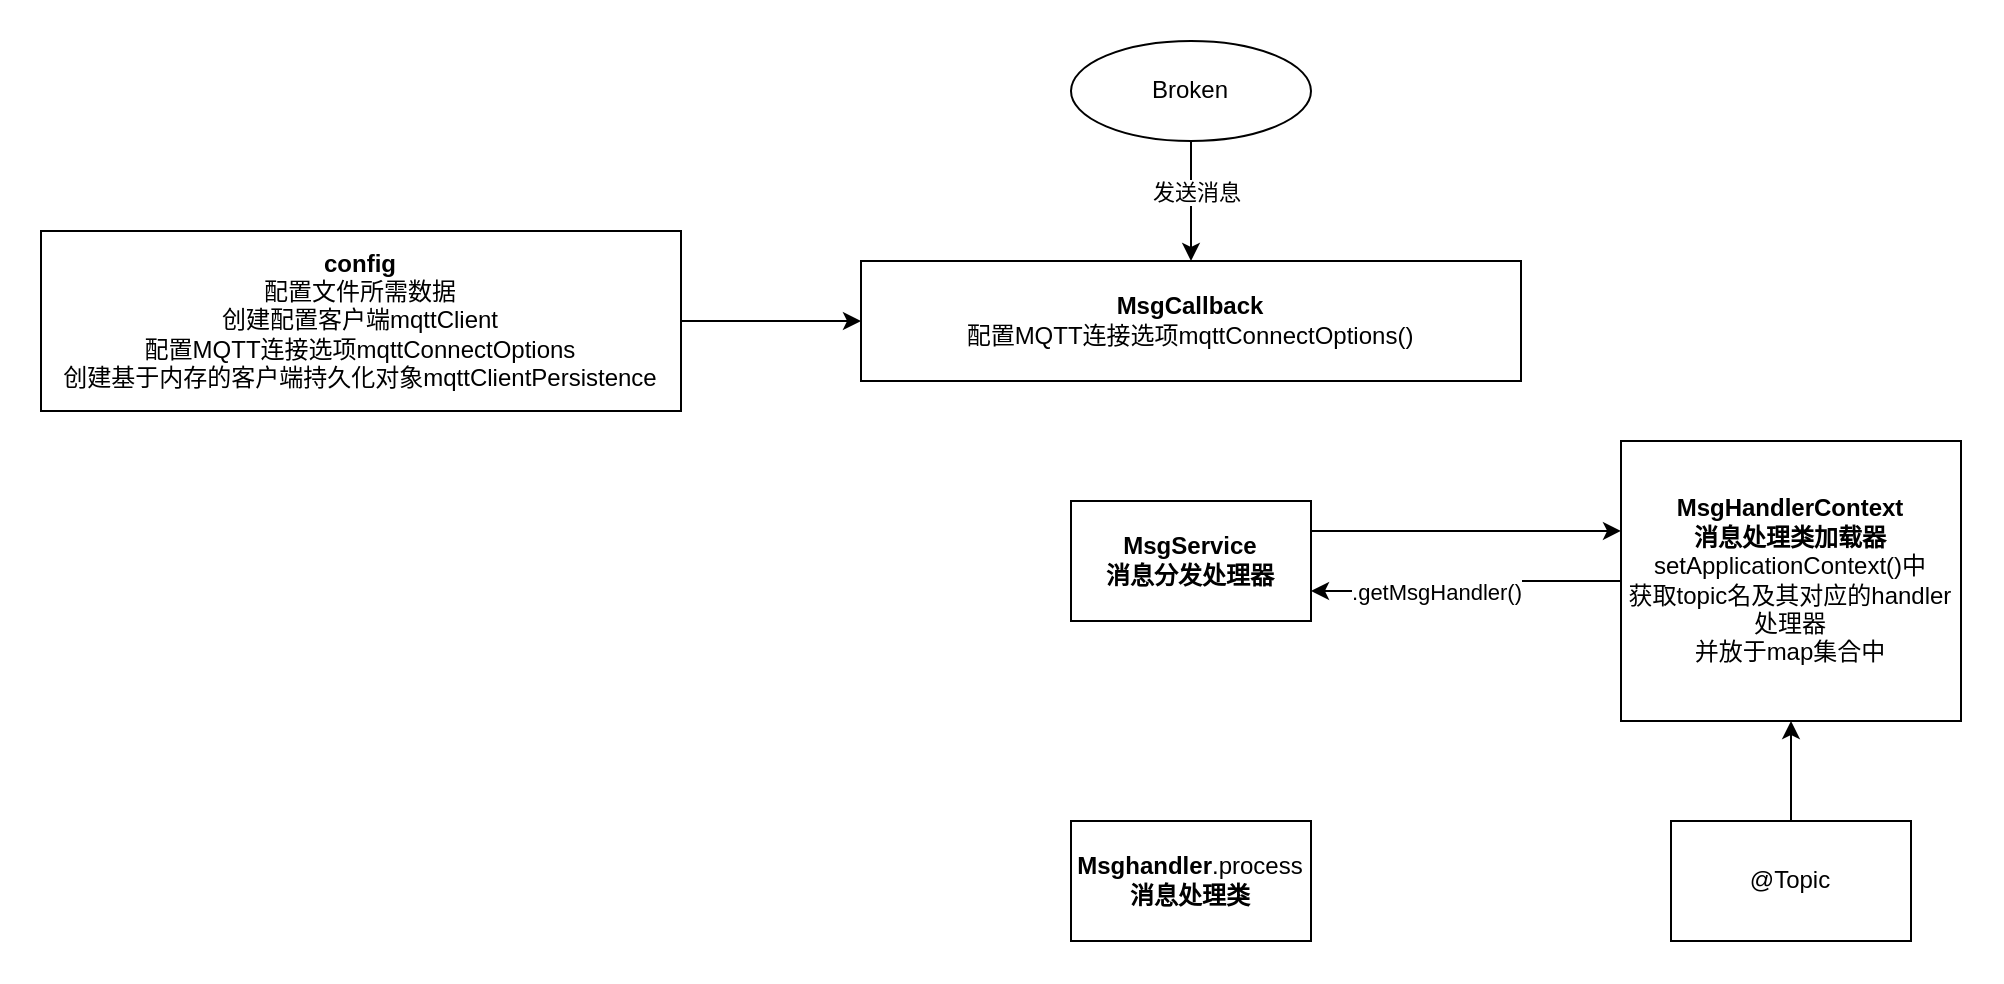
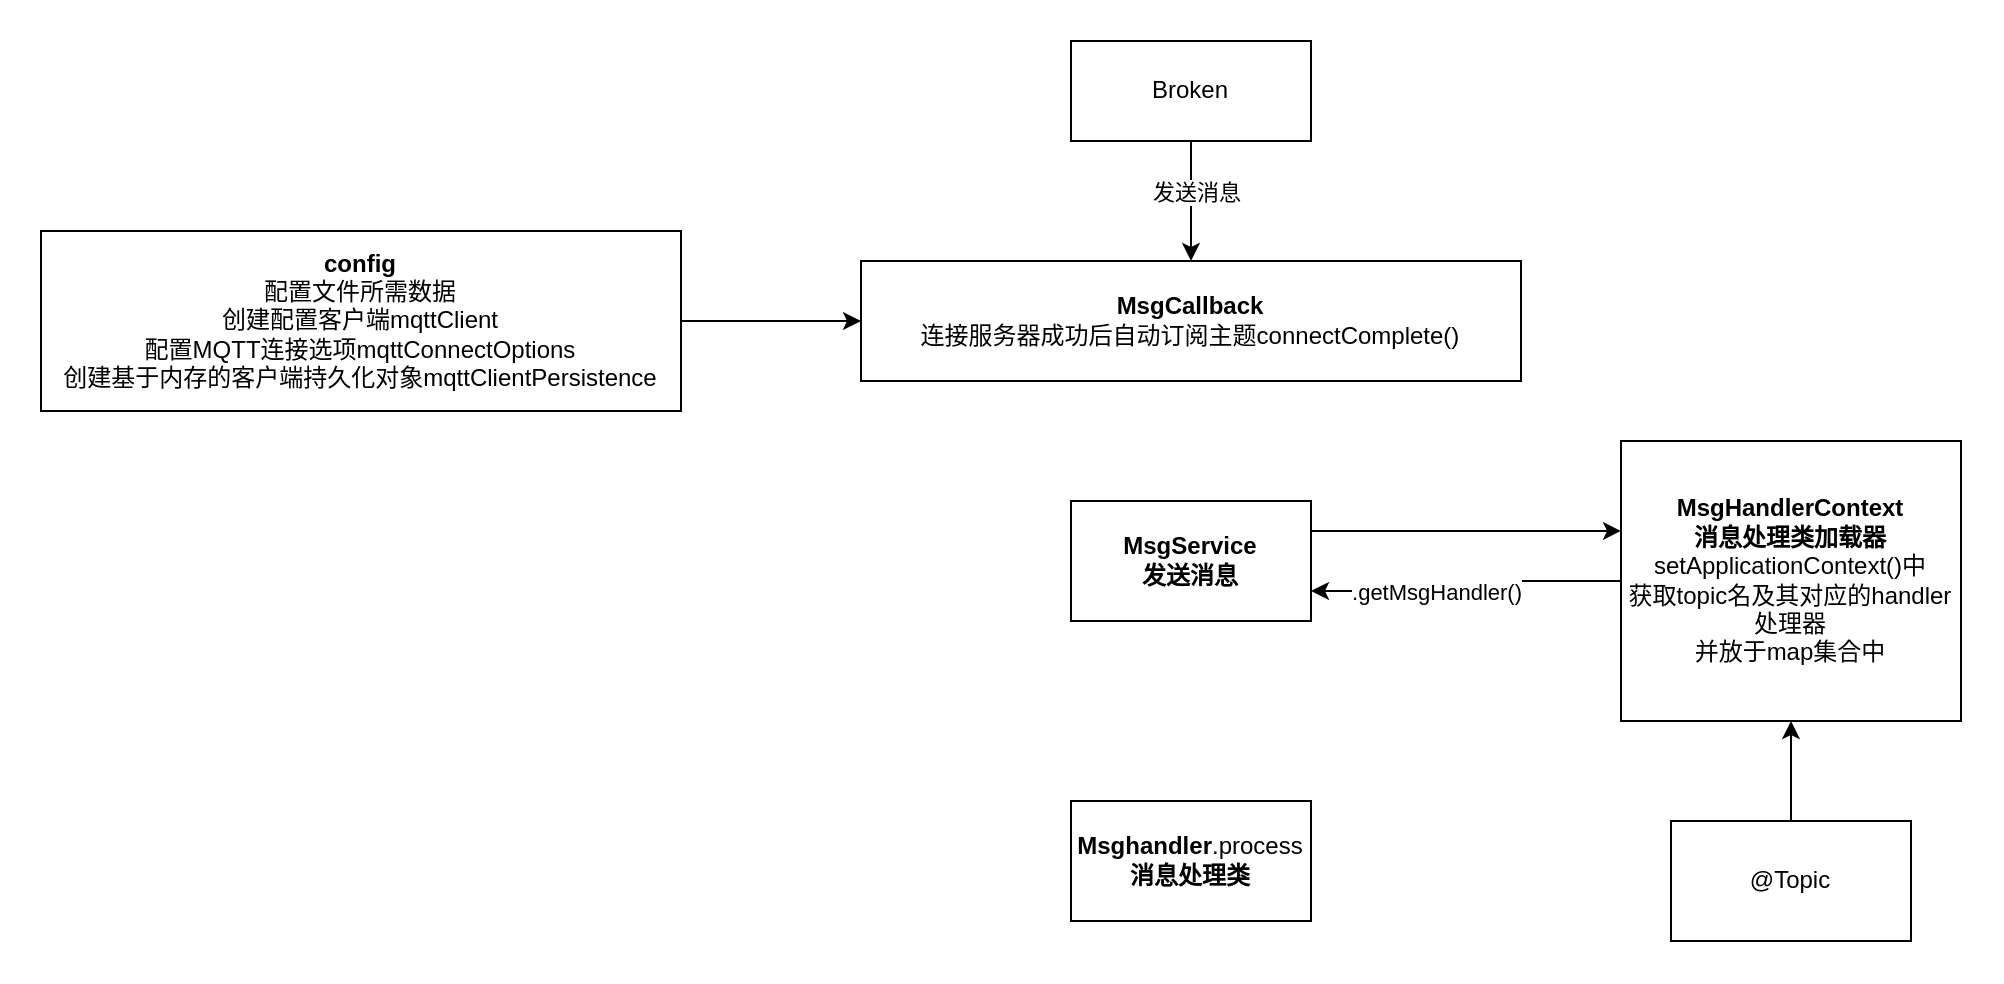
node "Broken": shape ellipse -> rectangle
node "MsgCallback 配置MQTT连接选项mqttConnectOptions()": label "MsgCallback 配置MQTT连接选项mqttConnectOptions()" -> "MsgCallback 连接服务器成功后自动订阅主题connectComplete()"
node "MsgService 消息分发处理器": label "MsgService 消息分发处理器" -> "MsgService 发送消息"
node "Msghandler.process 消息处理类": moved (1191, 881) -> (1191, 861)
